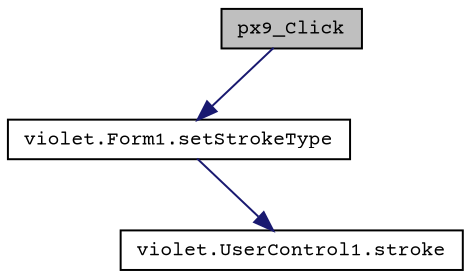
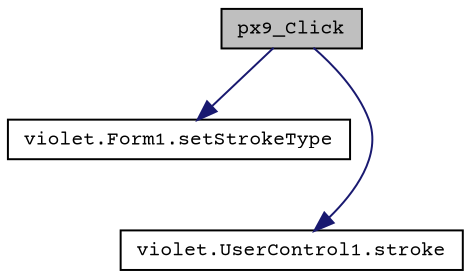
edge "violet.Form1.setStrokeType" -> "violet.UserControl1.stroke": now "px9_Click" -> "violet.UserControl1.stroke"
